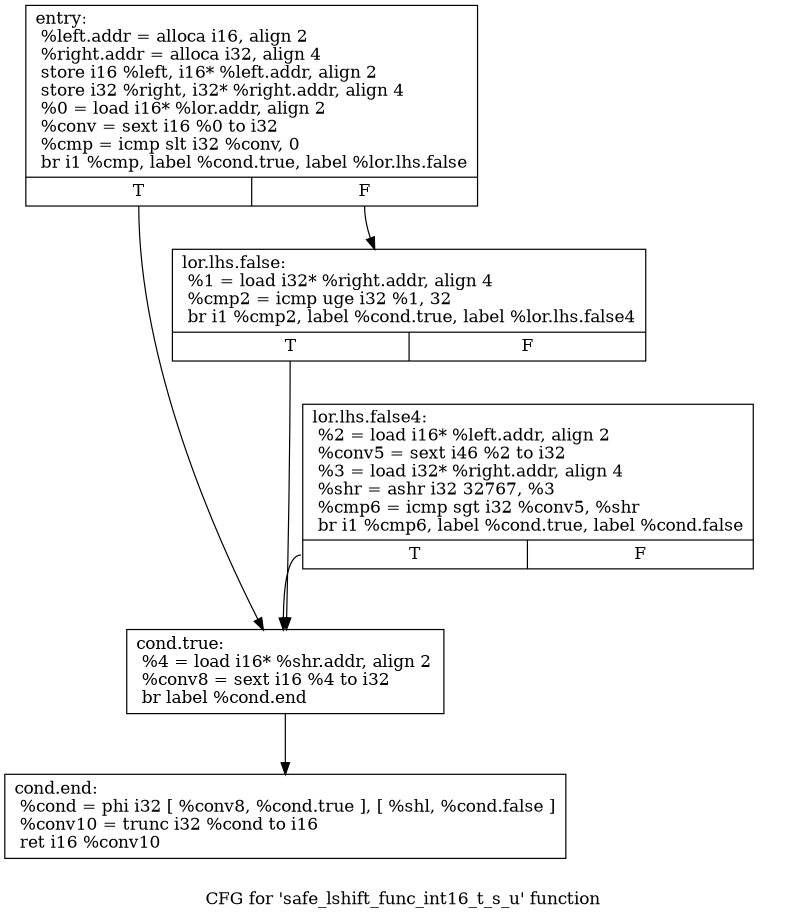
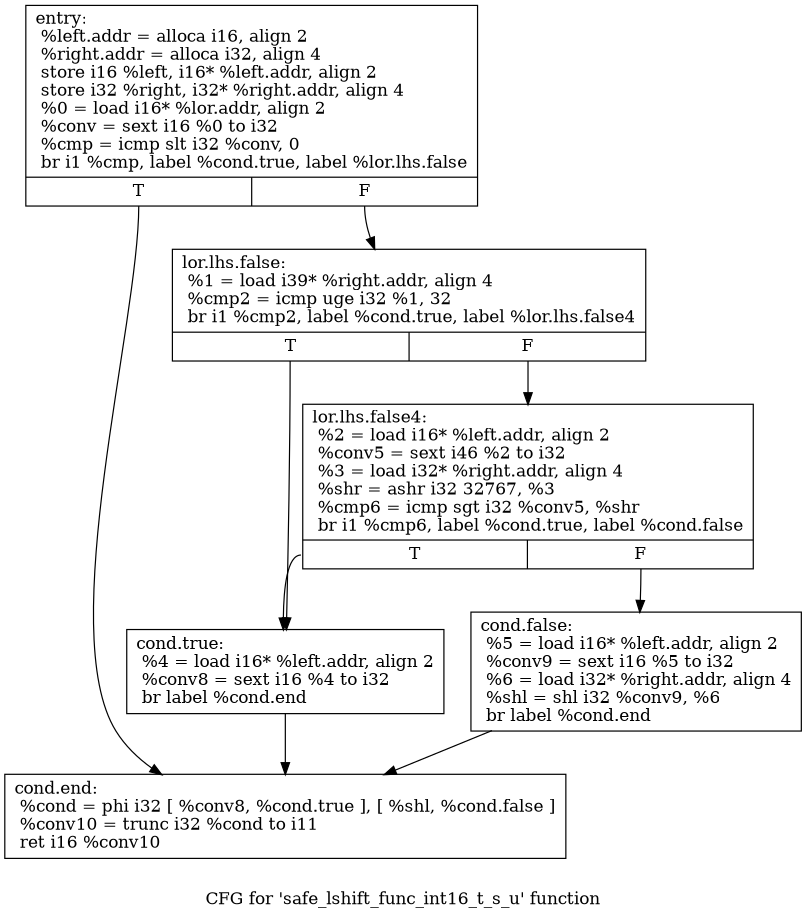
node "lor.lhs.false:": text "%1 = load i32* %right.addr, align 4" -> "%1 = load i39* %right.addr, align 4"
edge "lor.lhs.false:" -> "lor.lhs.false4:": added
edge "entry:" -> "cond.true:": now "entry:" -> "cond.end:"
node "cond.true:": text "%4 = load i16* %shr.addr, align 2" -> "%4 = load i16* %left.addr, align 2"
node "cond.false:": added
node "cond.end:": text "%conv10 = trunc i32 %cond to i16" -> "%conv10 = trunc i32 %cond to i11"
